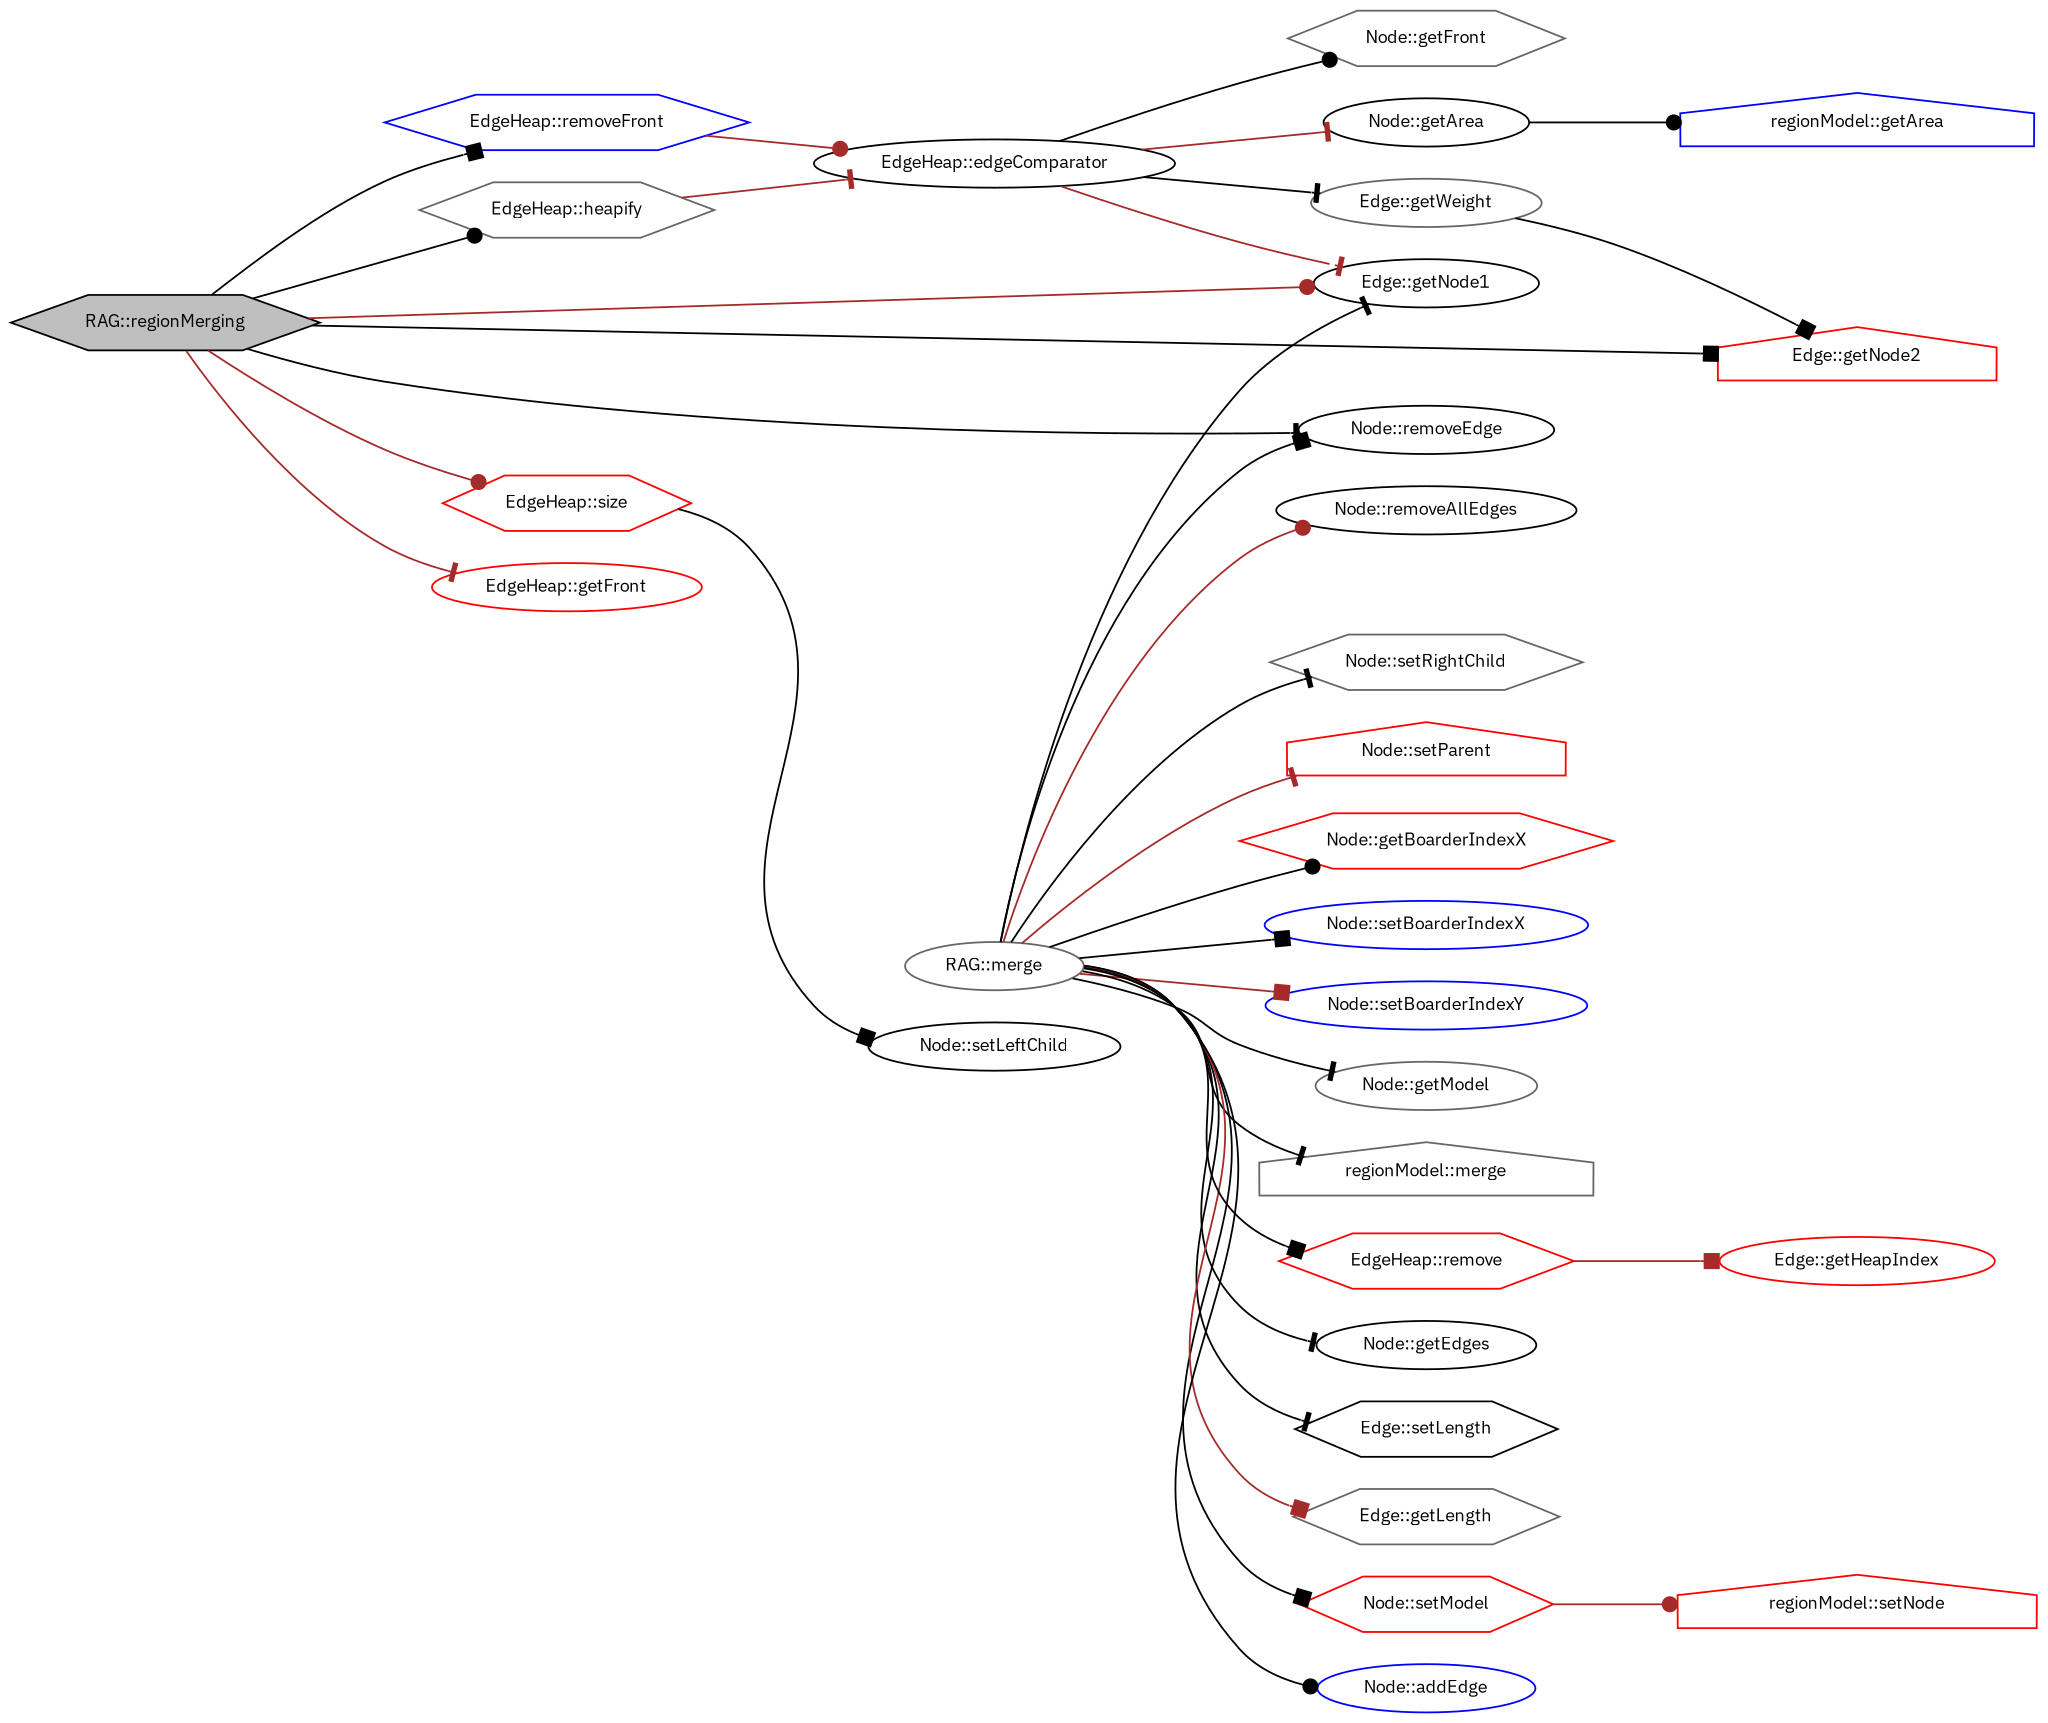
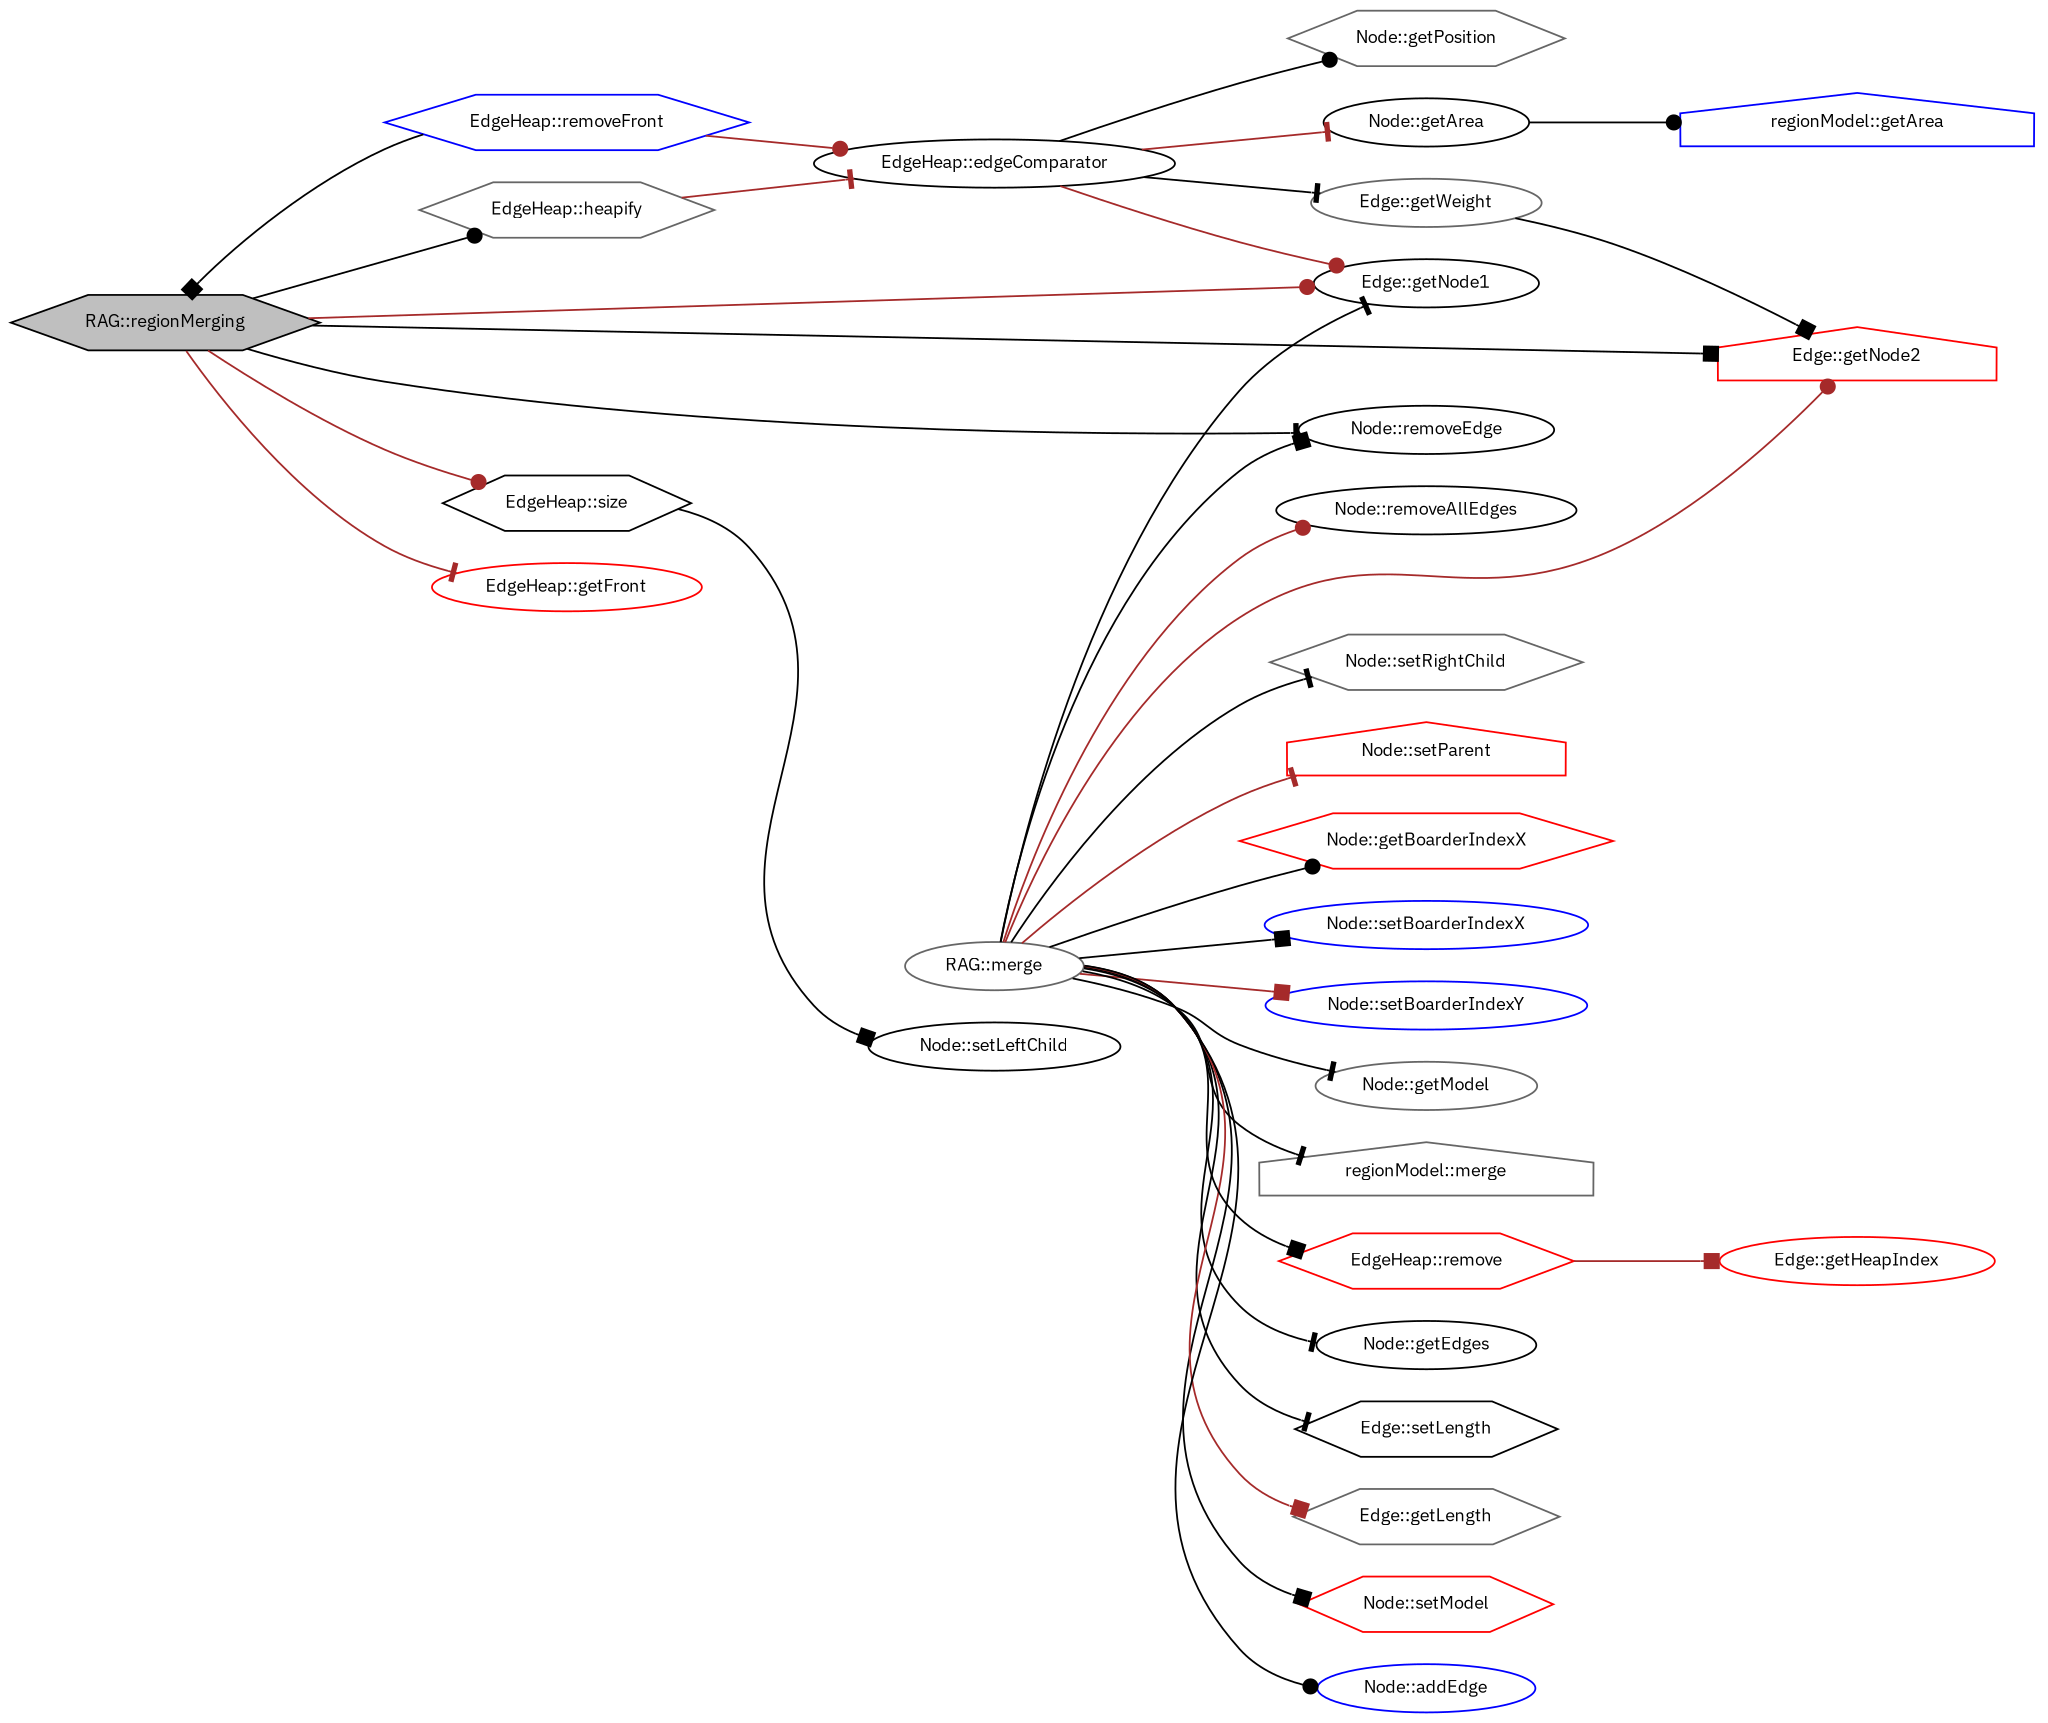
node "Node::getFront": label "Node::getFront" -> "Node::getPosition"
edge "RAG::regionMerging" -> "EdgeHeap::removeFront": reversed
edge "EdgeHeap::edgeComparator" -> "Edge::getNode1": arrowhead tee -> dot
node "EdgeHeap::size": color red -> black
edge "RAG::merge" -> "Edge::getNode2": added
node "regionModel::setNode": removed
